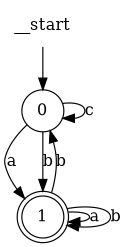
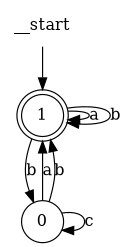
edge "__start" -> "0": now "__start" -> "1"
